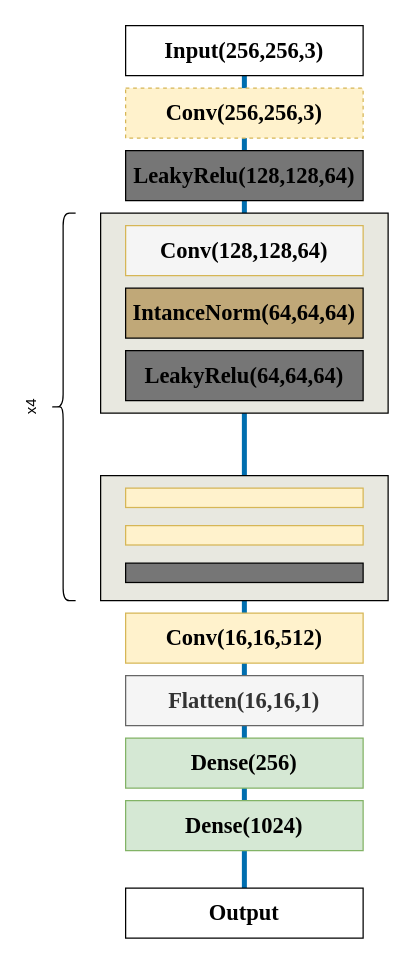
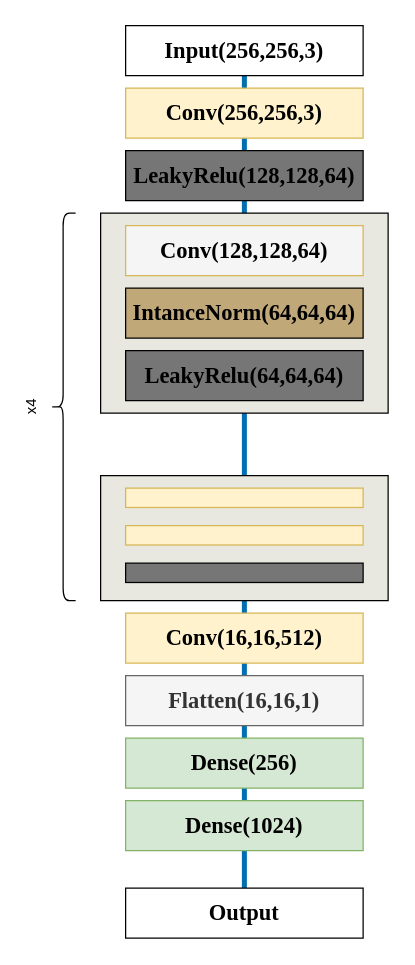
node "Conv(256,256,3)": style dashed -> solid
